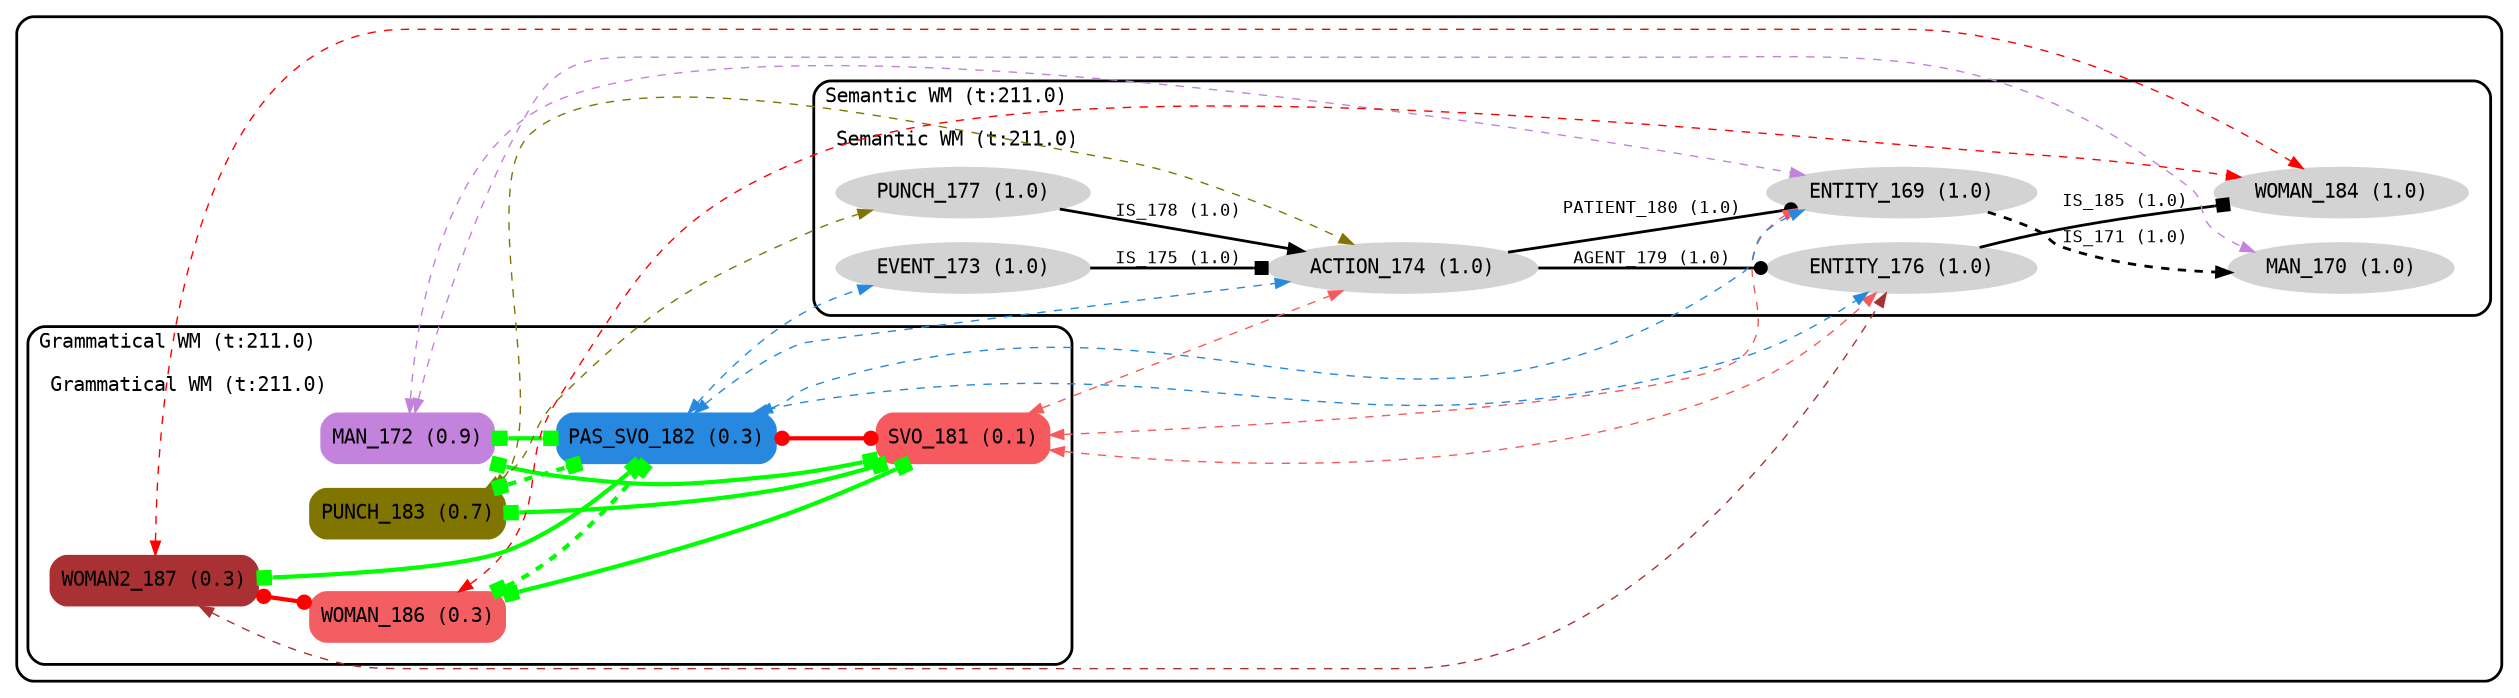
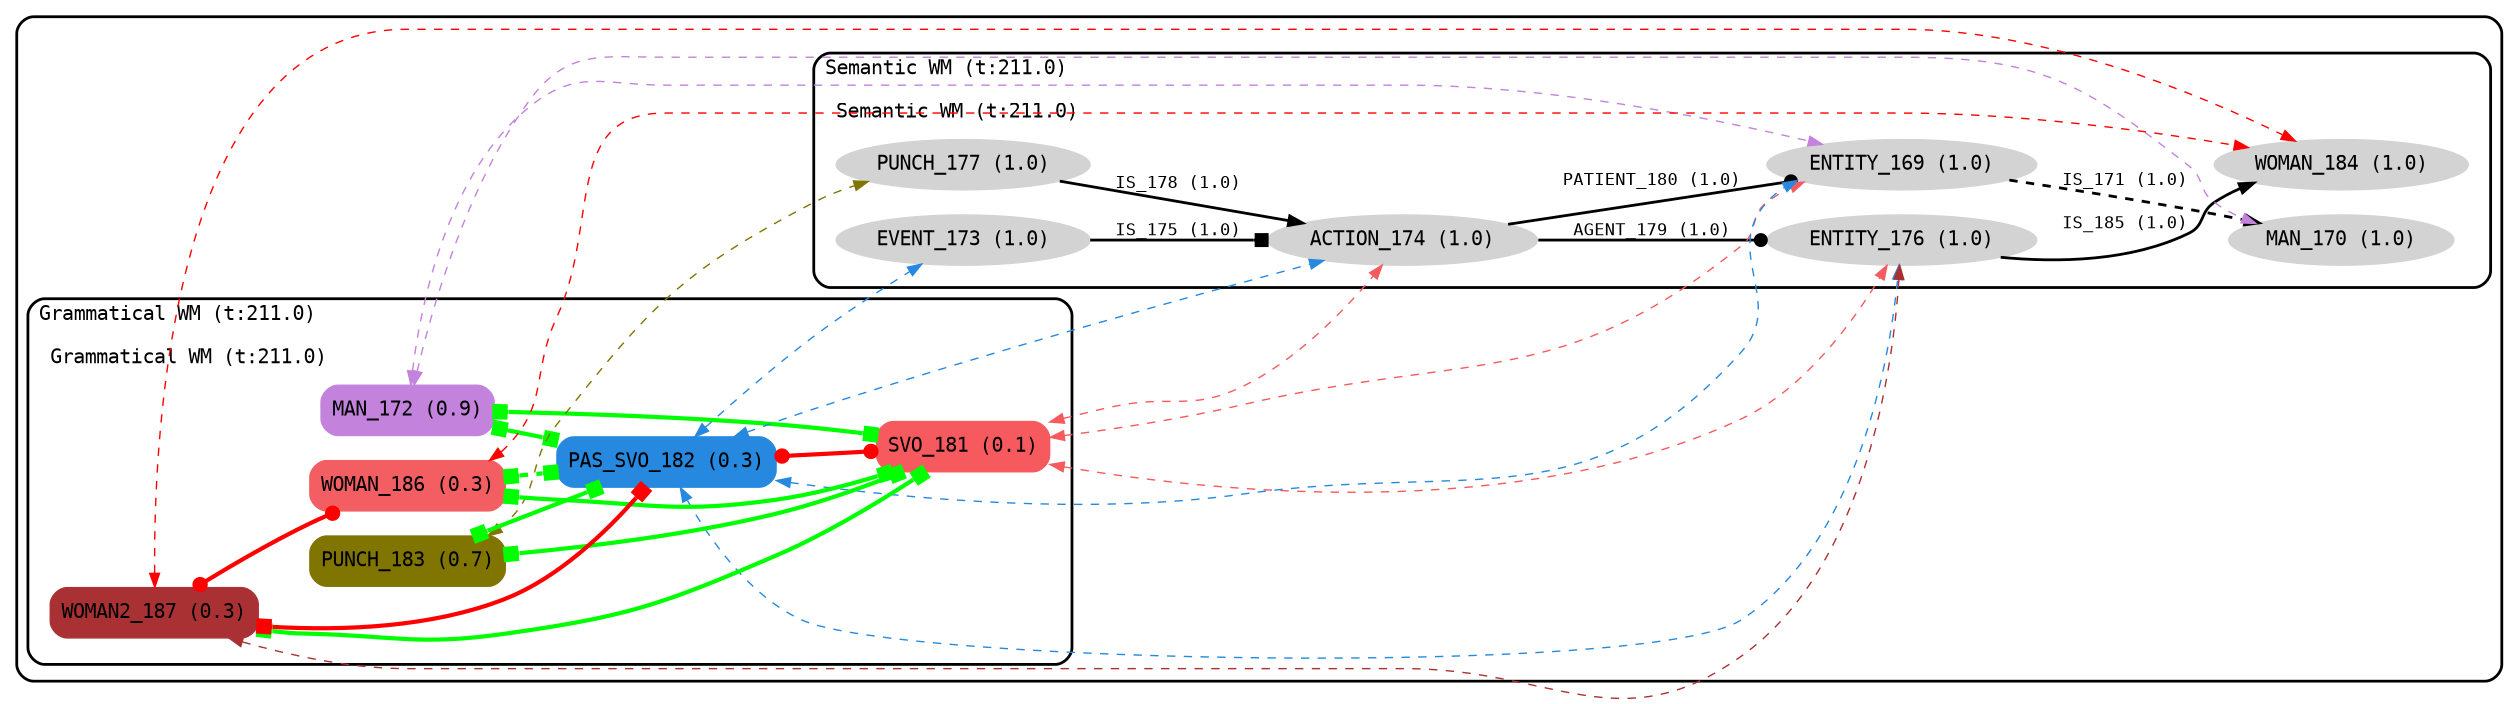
edge "ACTION_174 (1.0)" -- "PUNCH_183 (0.7)": removed
edge "ENTITY_176 (1.0)" -> "WOMAN_184 (1.0)": arrowhead box -> normal
edge "PAS_SVO_182 (0.3)" -- "PUNCH_183 (0.7)": style dashed -> solid
edge "PAS_SVO_182 (0.3)" -- "WOMAN2_187 (0.3)": color green -> red
edge "SVO_181 (0.1)" -- "WOMAN2_187 (0.3)": added
